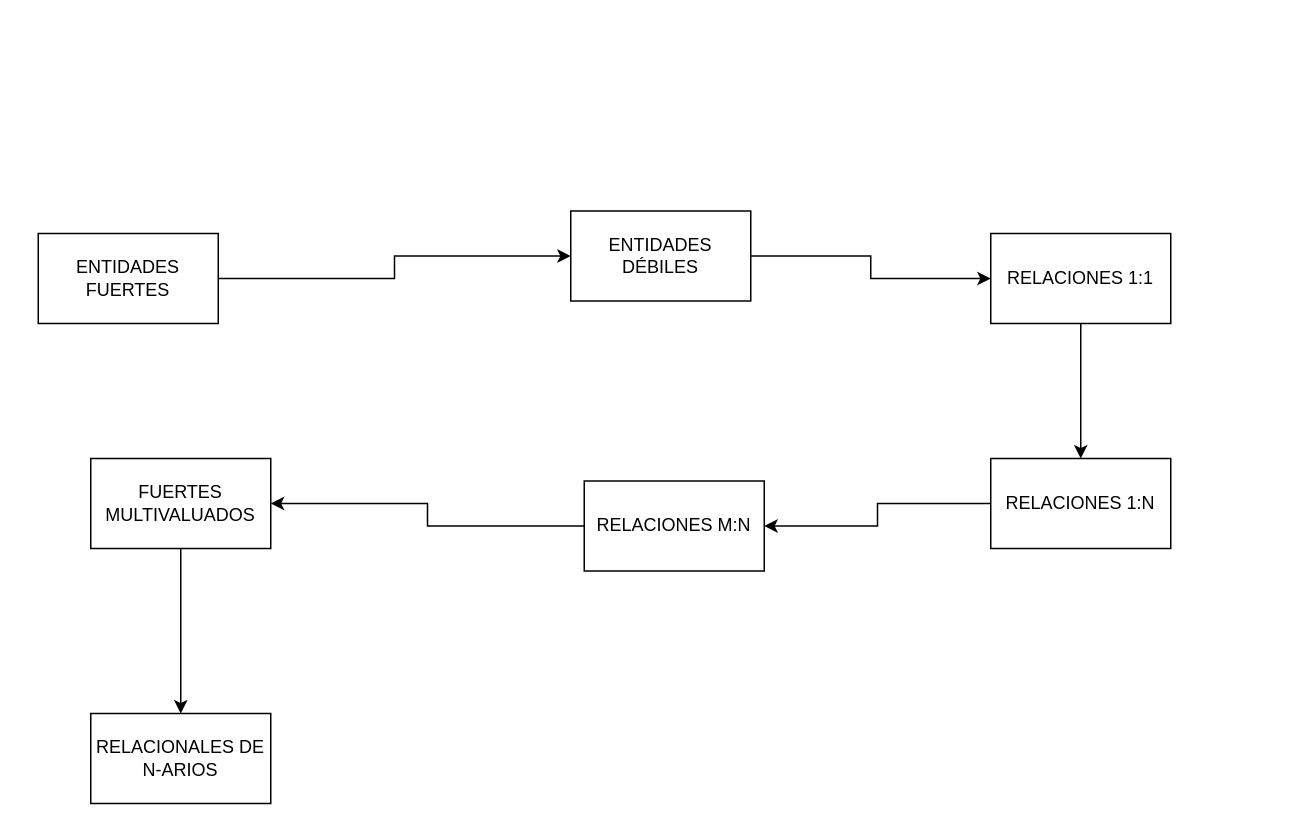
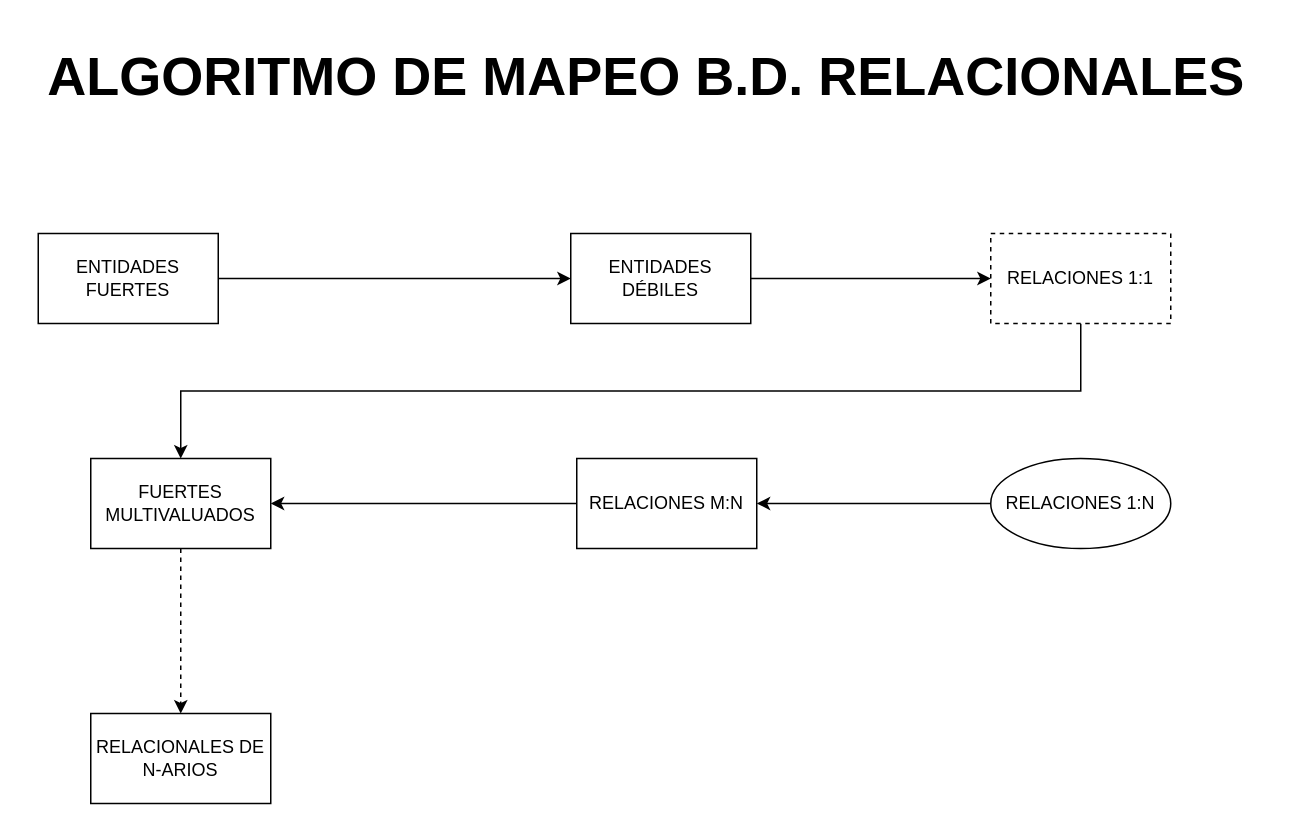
node "ALGORITMO DE MAPEO B.D. RELACIONALES": added
node "ENTIDADES DÉBILES": moved (661, 256) -> (661, 278)
node "RELACIONES 1:1": style solid -> dashed
edge "RELACIONES 1:1" -> "RELACIONES 1:N": now "RELACIONES 1:1" -> "FUERTES MULTIVALUADOS"
node "RELACIONES 1:N": shape rectangle -> ellipse
node "RELACIONES M:N": moved (674, 526) -> (667, 503)
edge "FUERTES MULTIVALUADOS" -> "RELACIONALES DE N-ARIOS": style solid -> dashed
